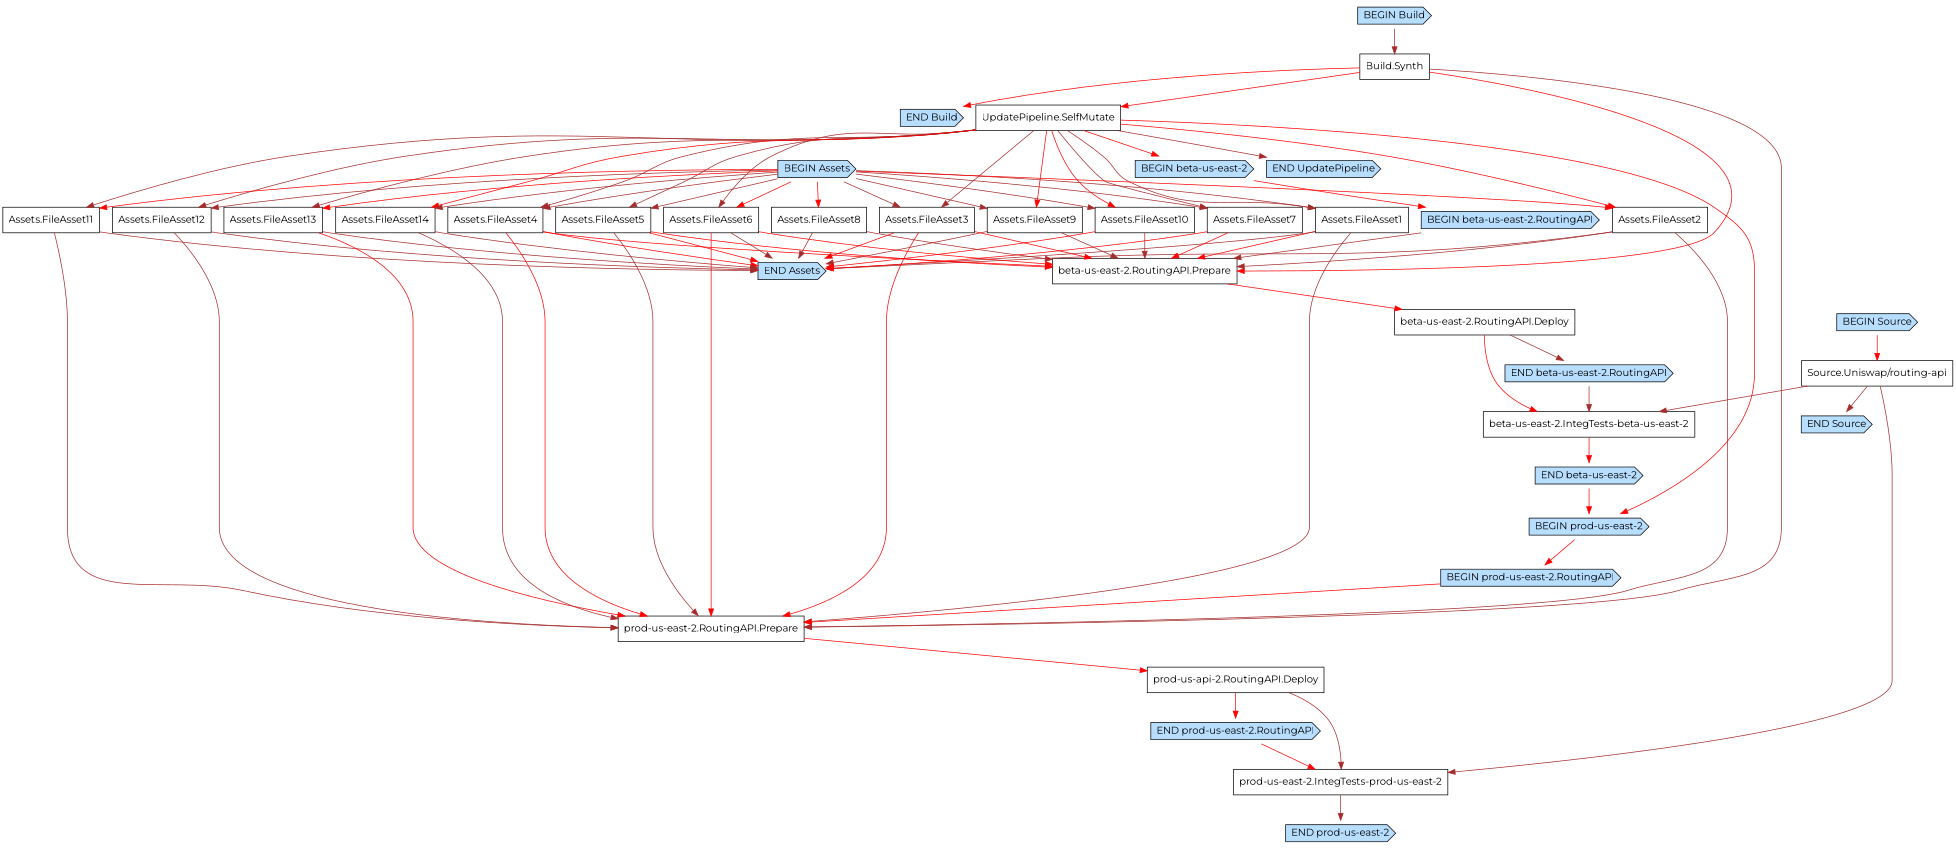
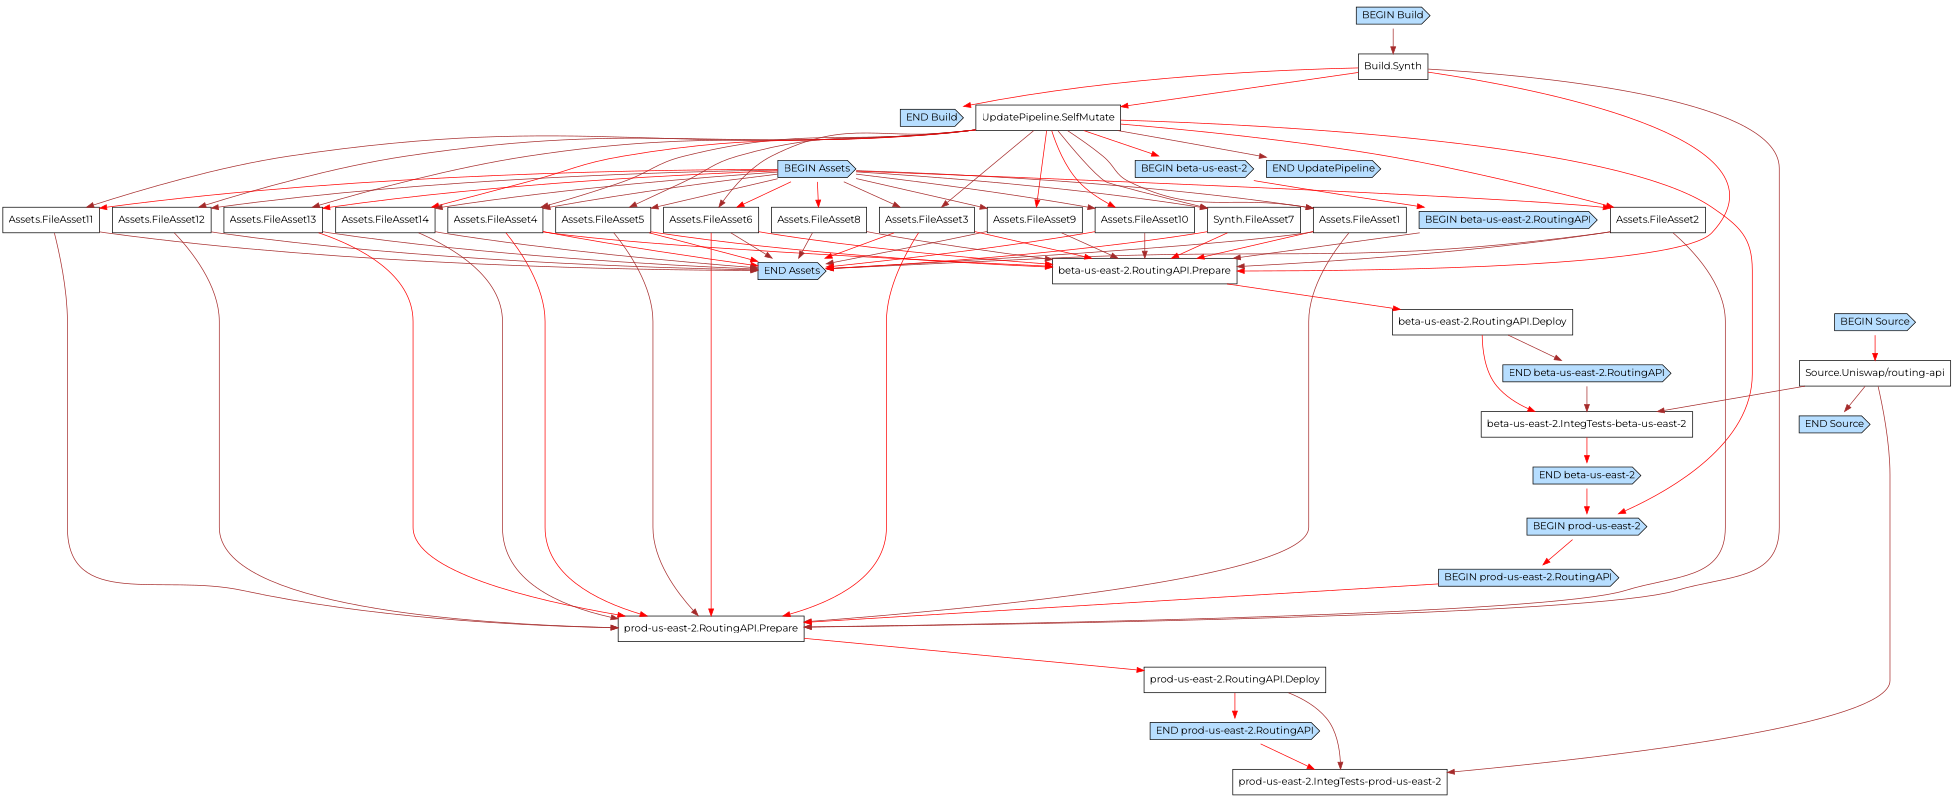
node "Assets.FileAsset7": label "Assets.FileAsset7" -> "Synth.FileAsset7"
node "prod-us-api-2.RoutingAPI.Deploy": label "prod-us-api-2.RoutingAPI.Deploy" -> "prod-us-east-2.RoutingAPI.Deploy"
node "END prod-us-east-2": removed
